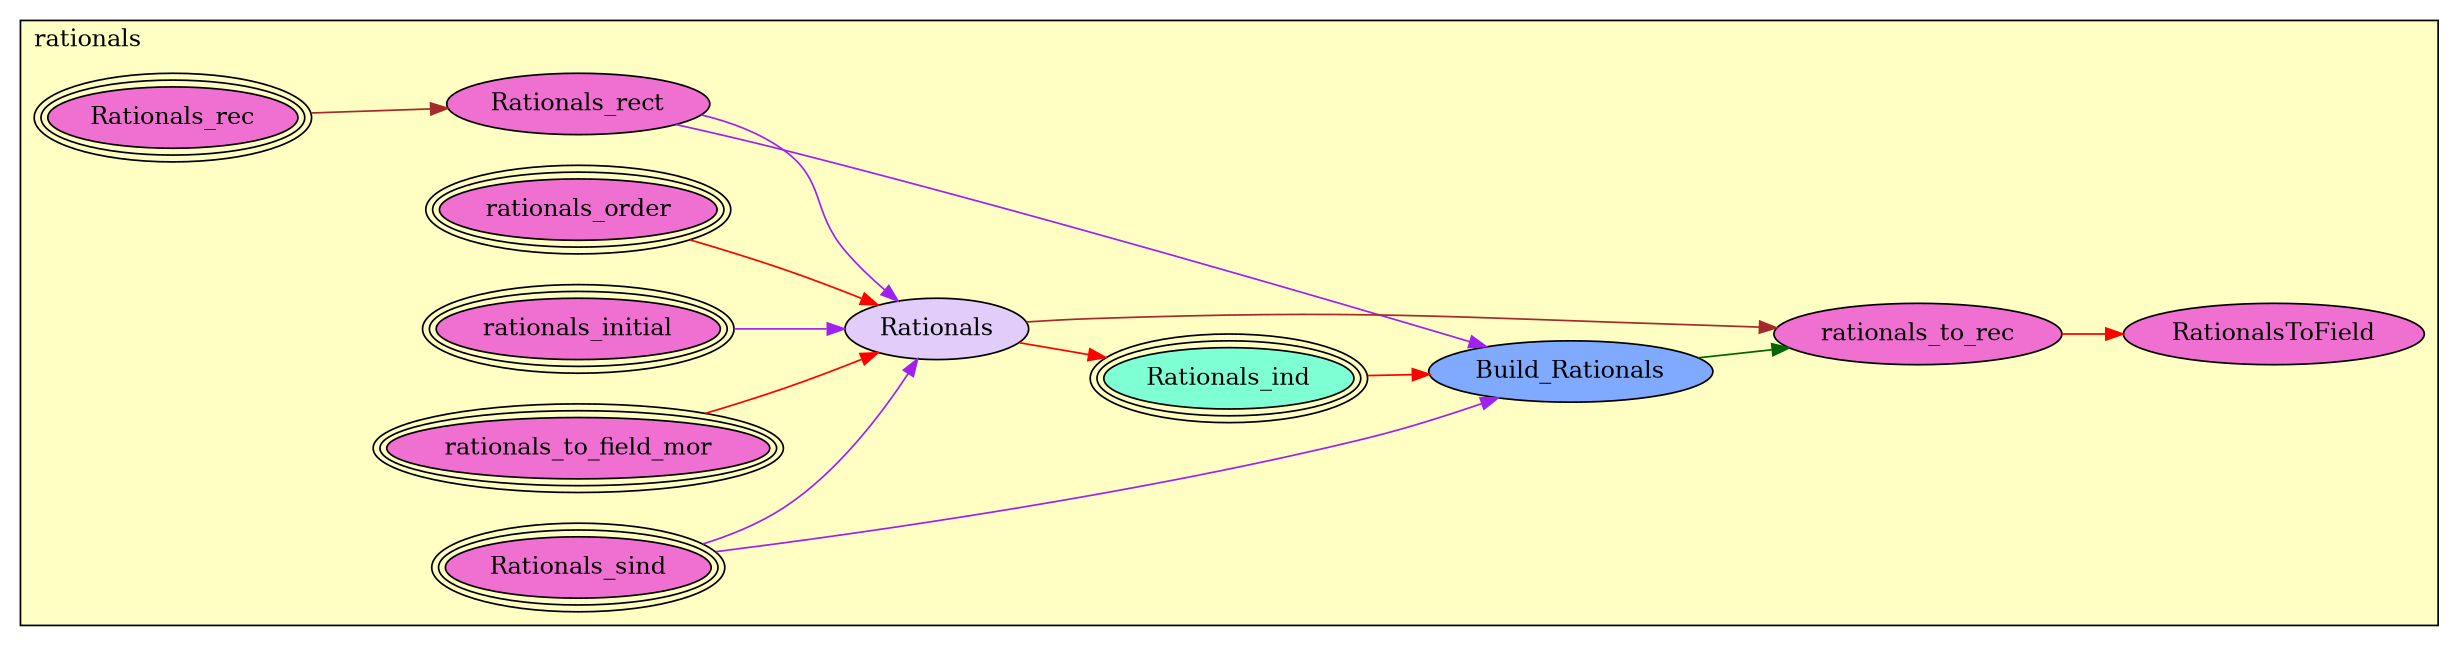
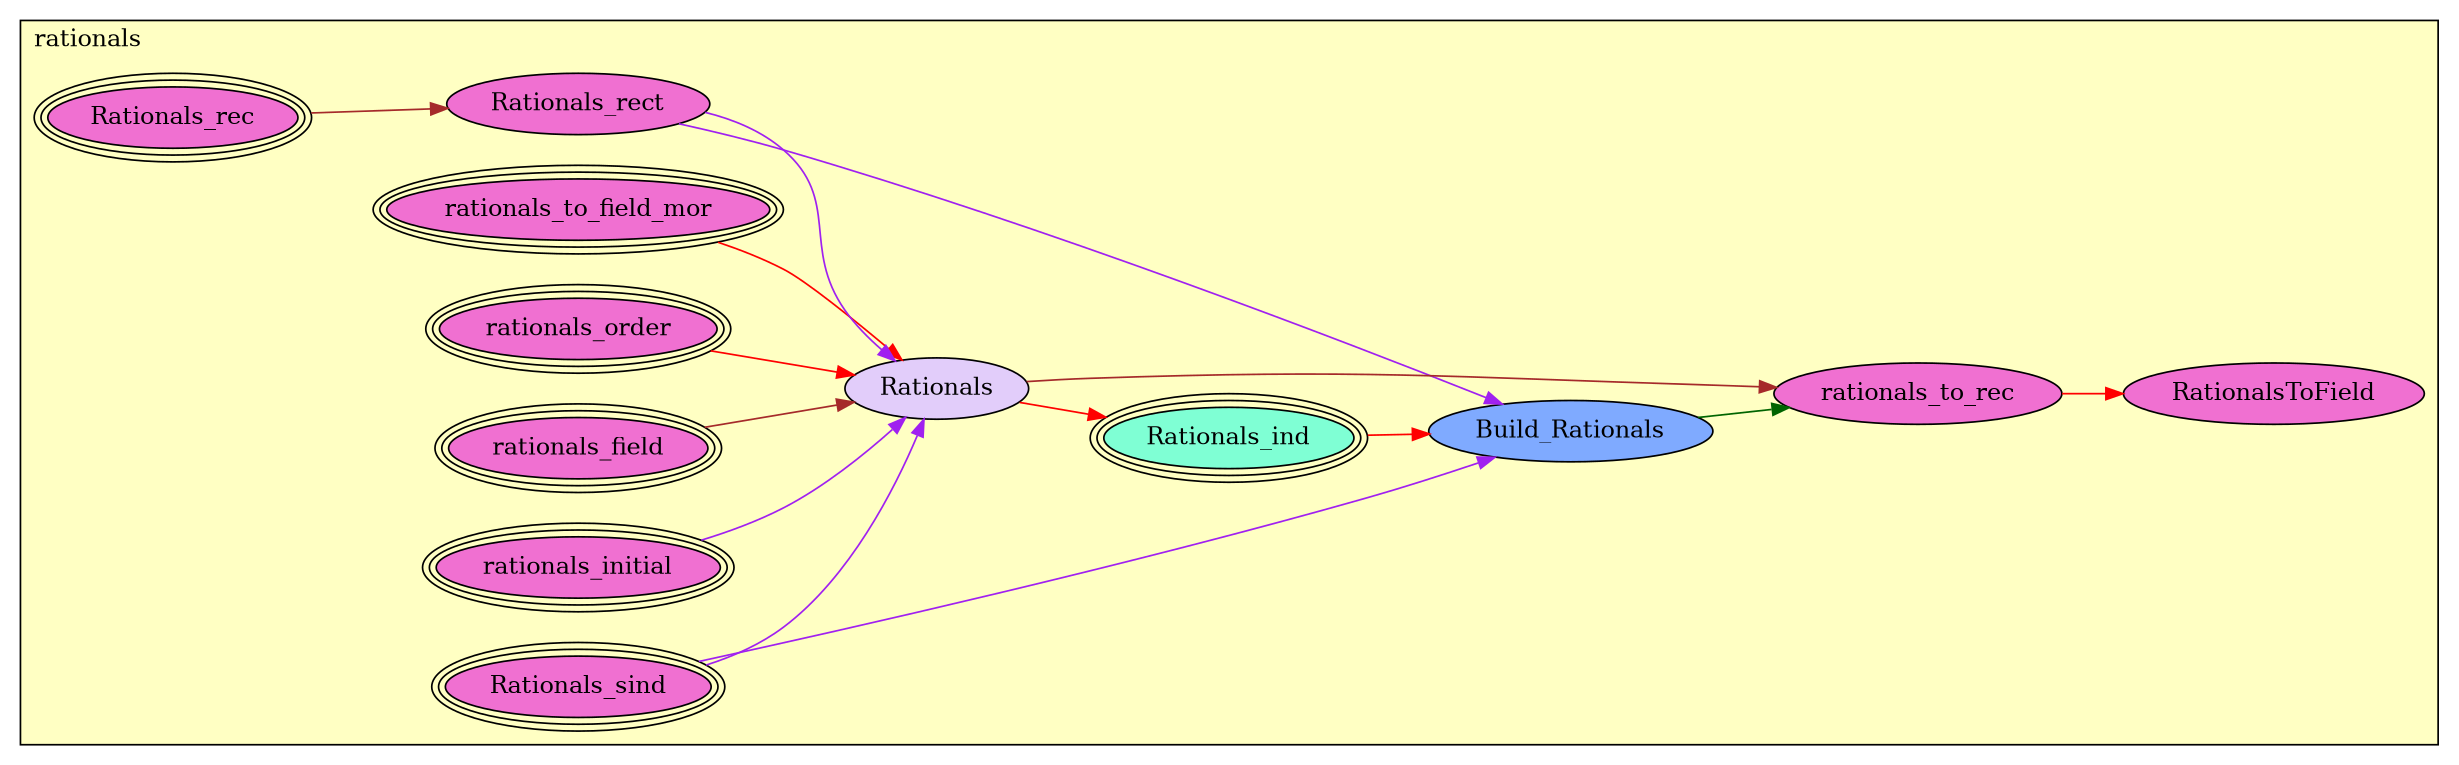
node "rationals_field": added
